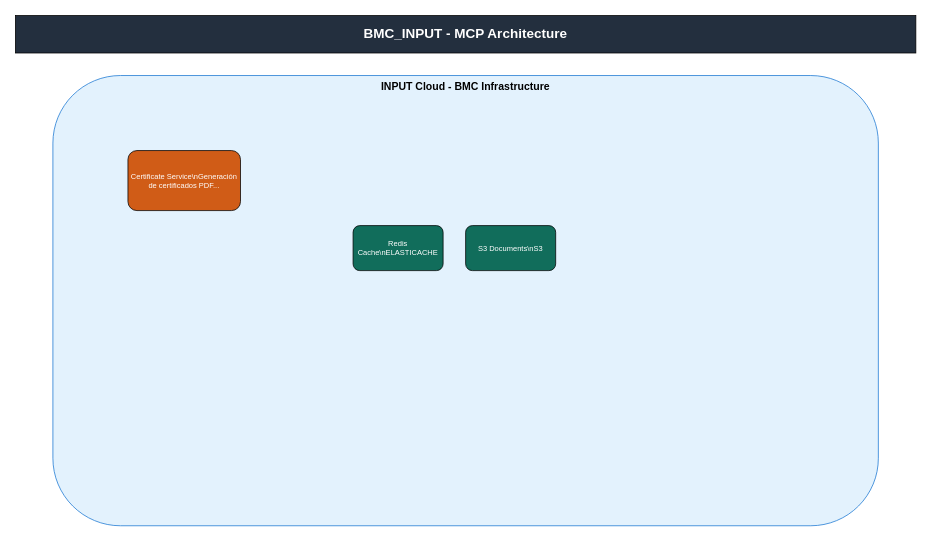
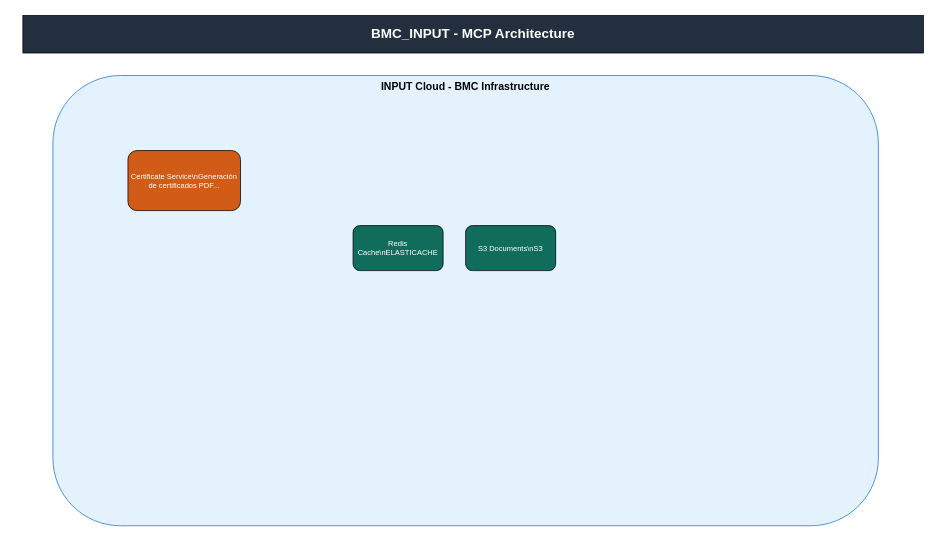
node "BMC_INPUT - MCP Architecture": moved (465, 34) -> (473, 34)
